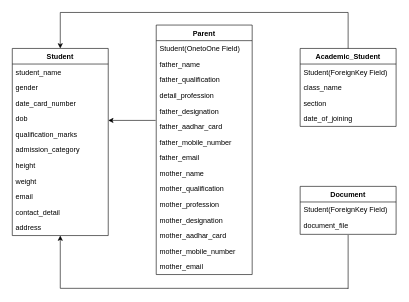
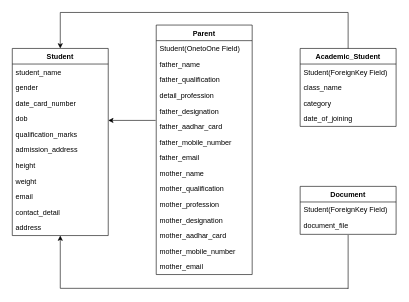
node "section": label "section" -> "category"
node "admission_category": label "admission_category" -> "admission_address"
